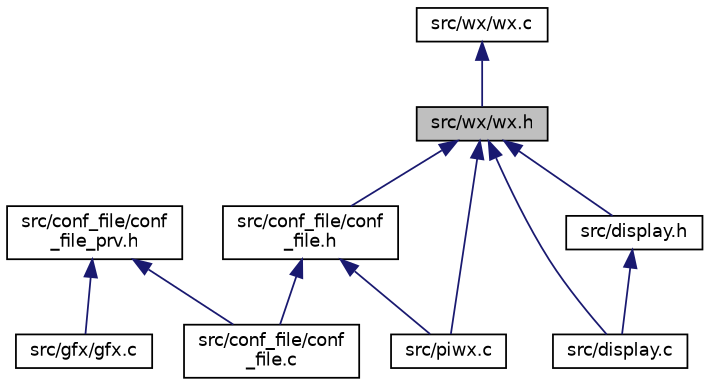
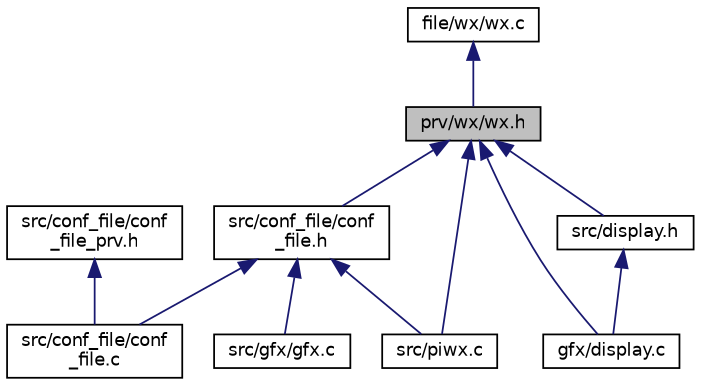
node "src/wx/wx.c": label "src/wx/wx.c" -> "file/wx/wx.c"
node "src/wx/wx.h": label "src/wx/wx.h" -> "prv/wx/wx.h"
edge "src/gfx/gfx.c" -> "src/conf_file/conf _file_prv.h": now "src/gfx/gfx.c" -> "src/conf_file/conf _file.h"
node "src/display.c": label "src/display.c" -> "gfx/display.c"
